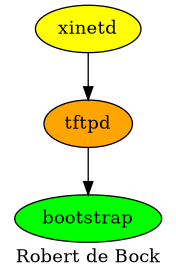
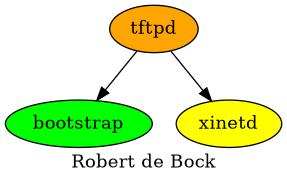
edge "xinetd" -> "tftpd": reversed
